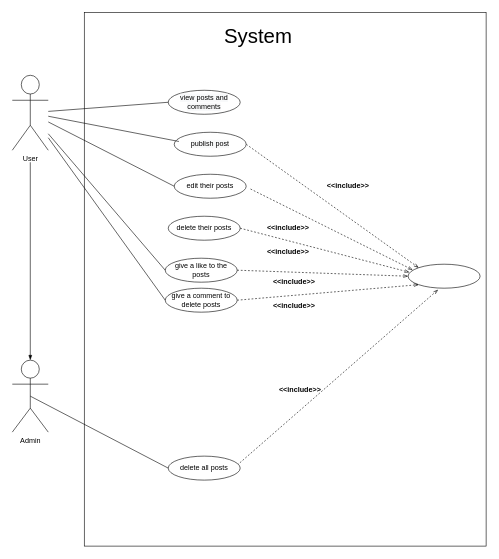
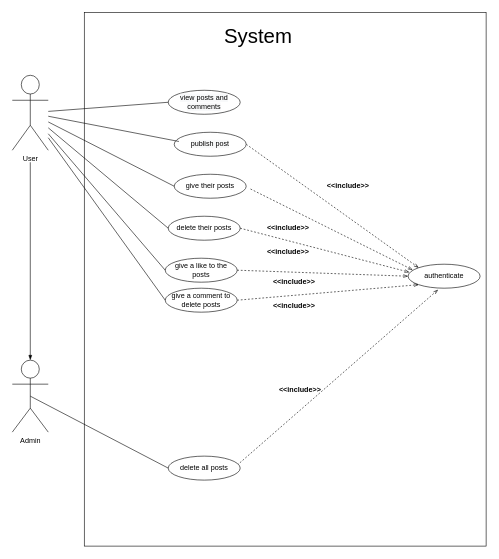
edge "User" -- "delete their posts": added
node "edit their posts": label "edit their posts" -> "give their posts"
node "authenticate": added
